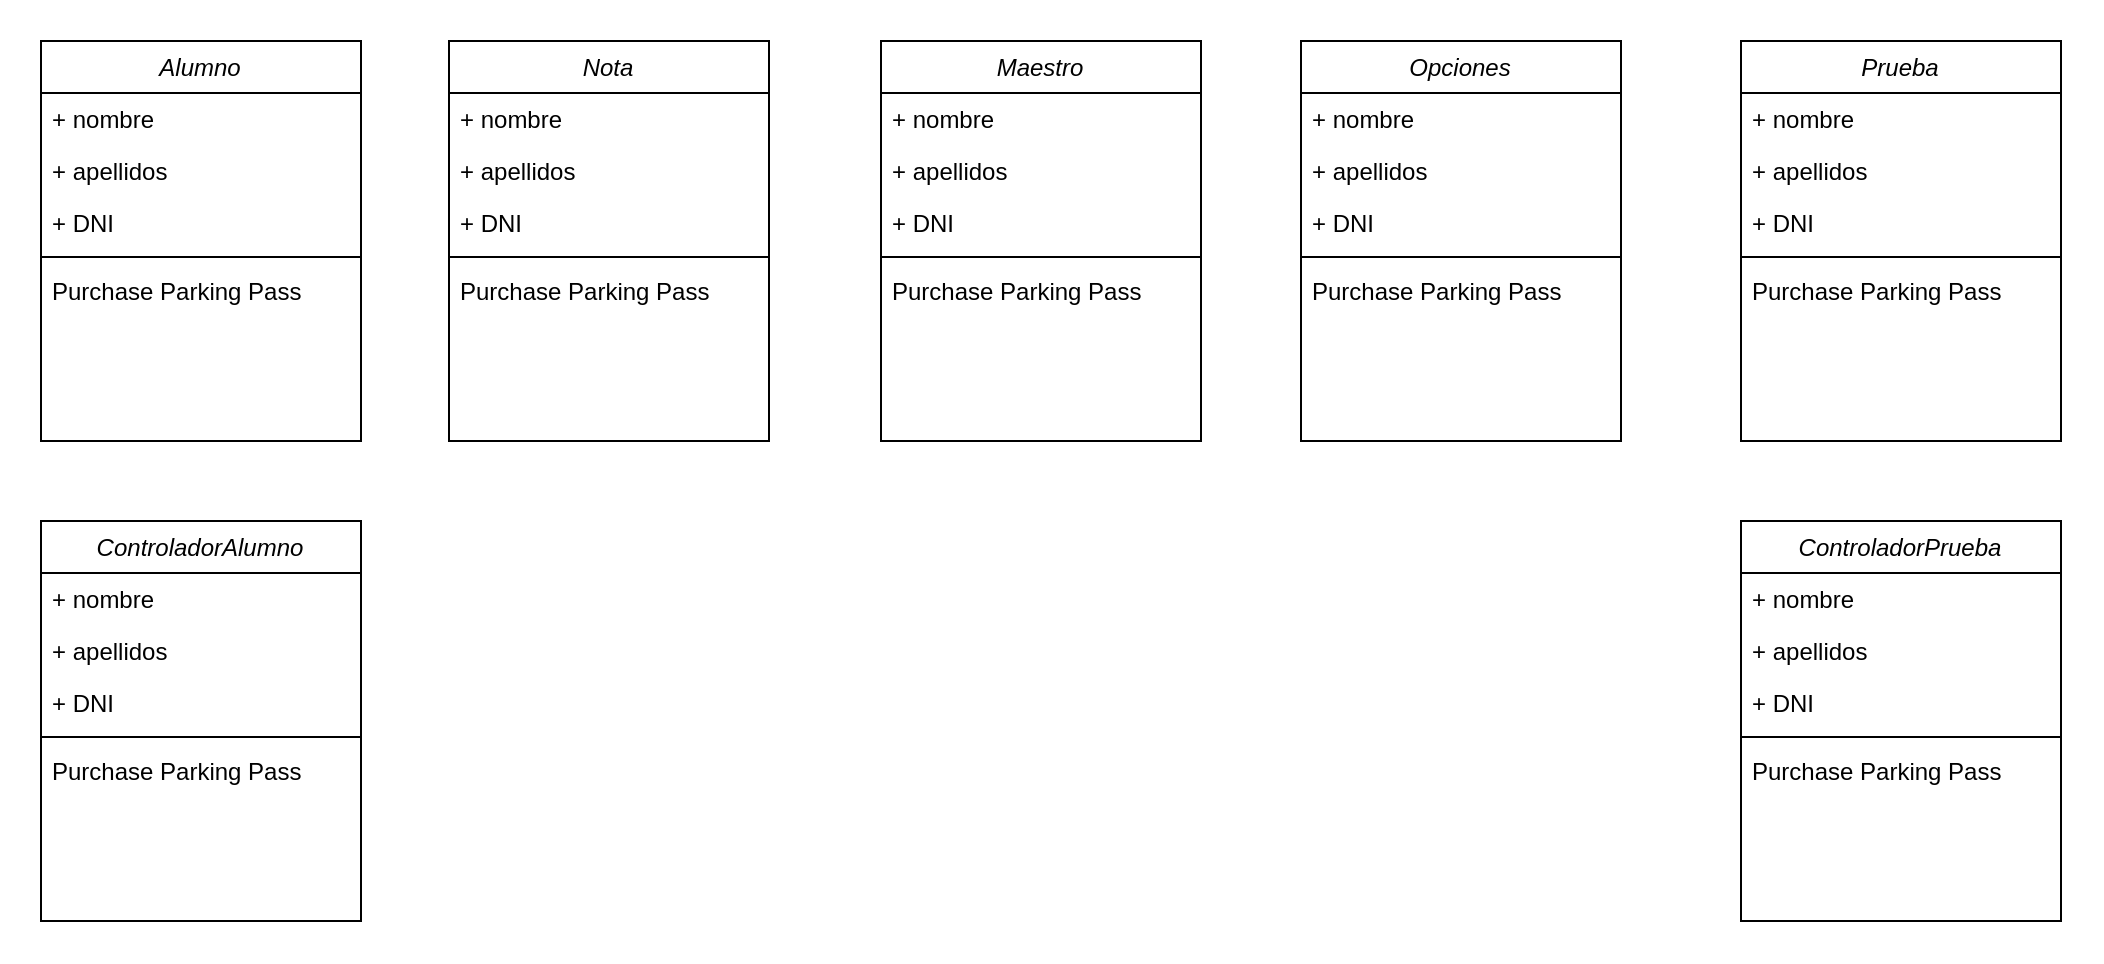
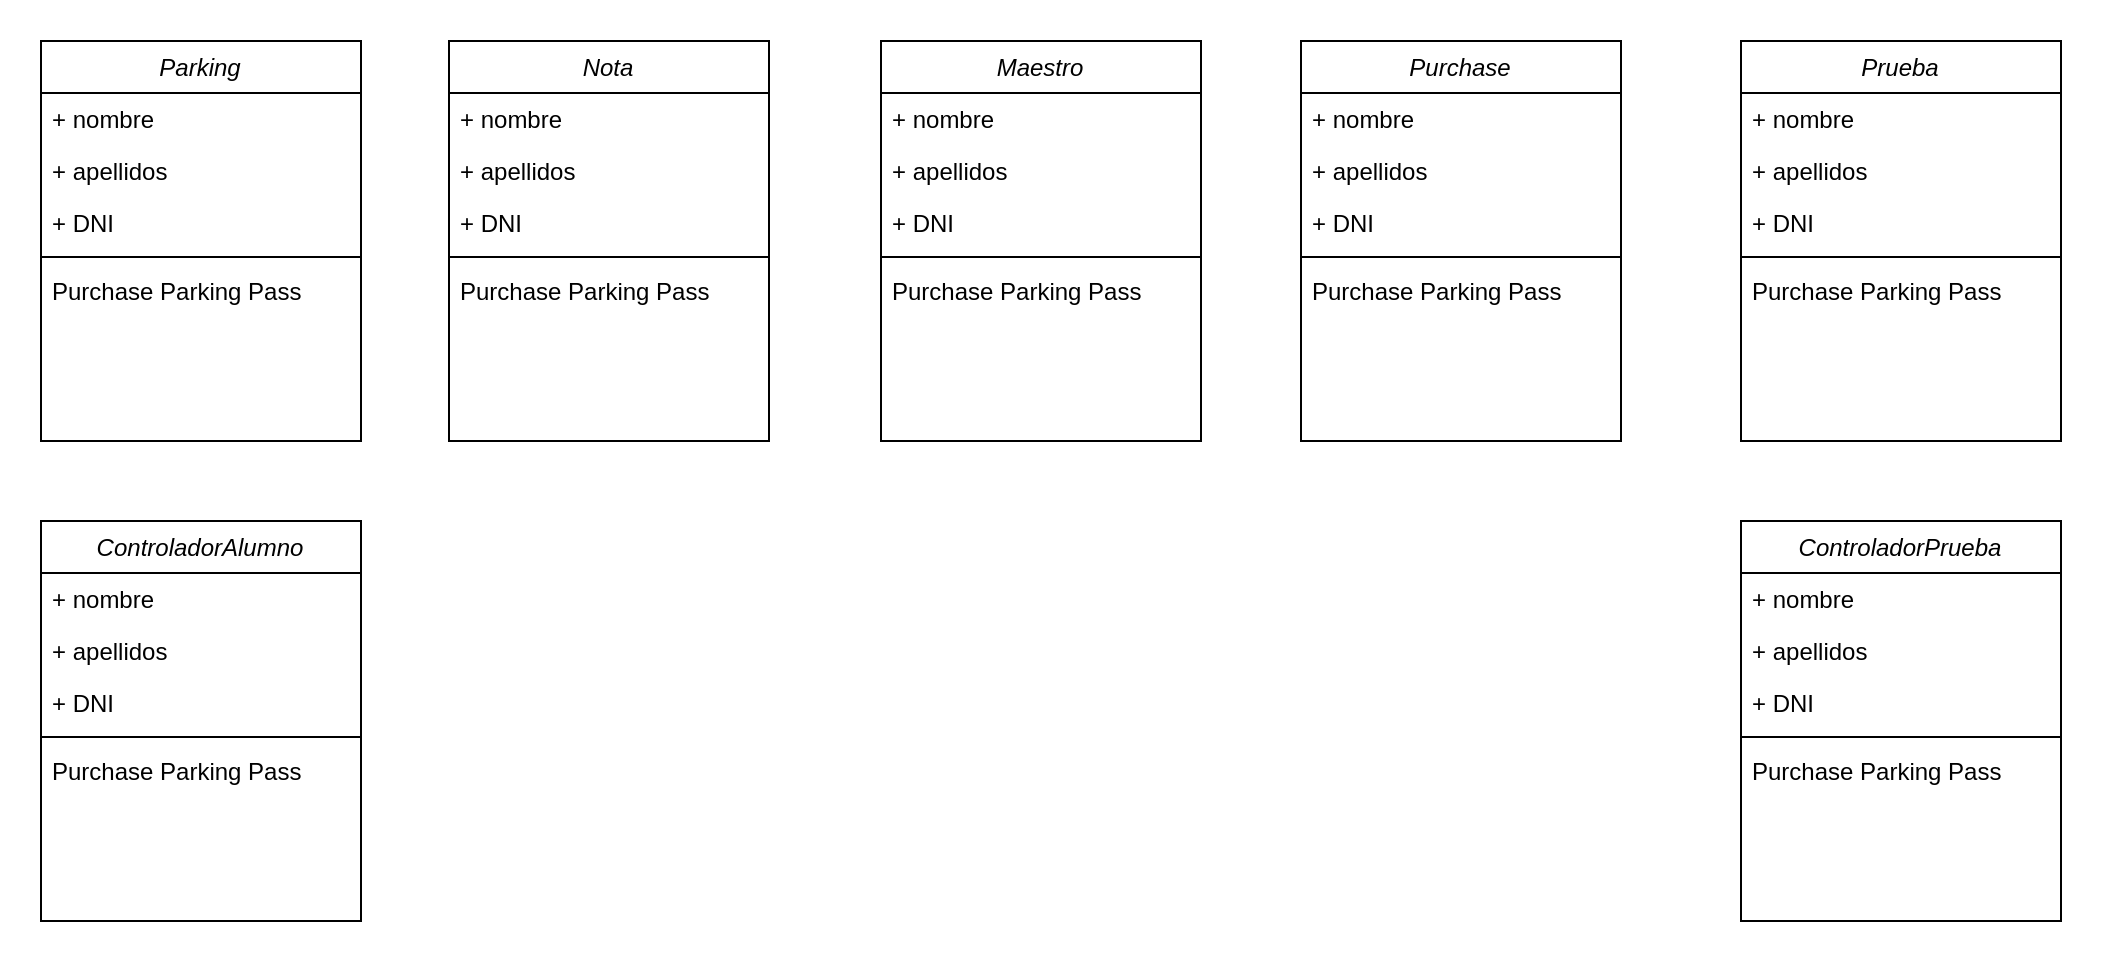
node "Alumno": label "Alumno" -> "Parking"
node "Opciones": label "Opciones" -> "Purchase"
